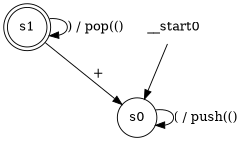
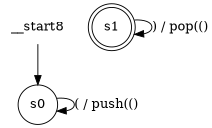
node "__start0": label "__start0" -> "__start8"
edge "s1" -> "s0": removed, label "+"
